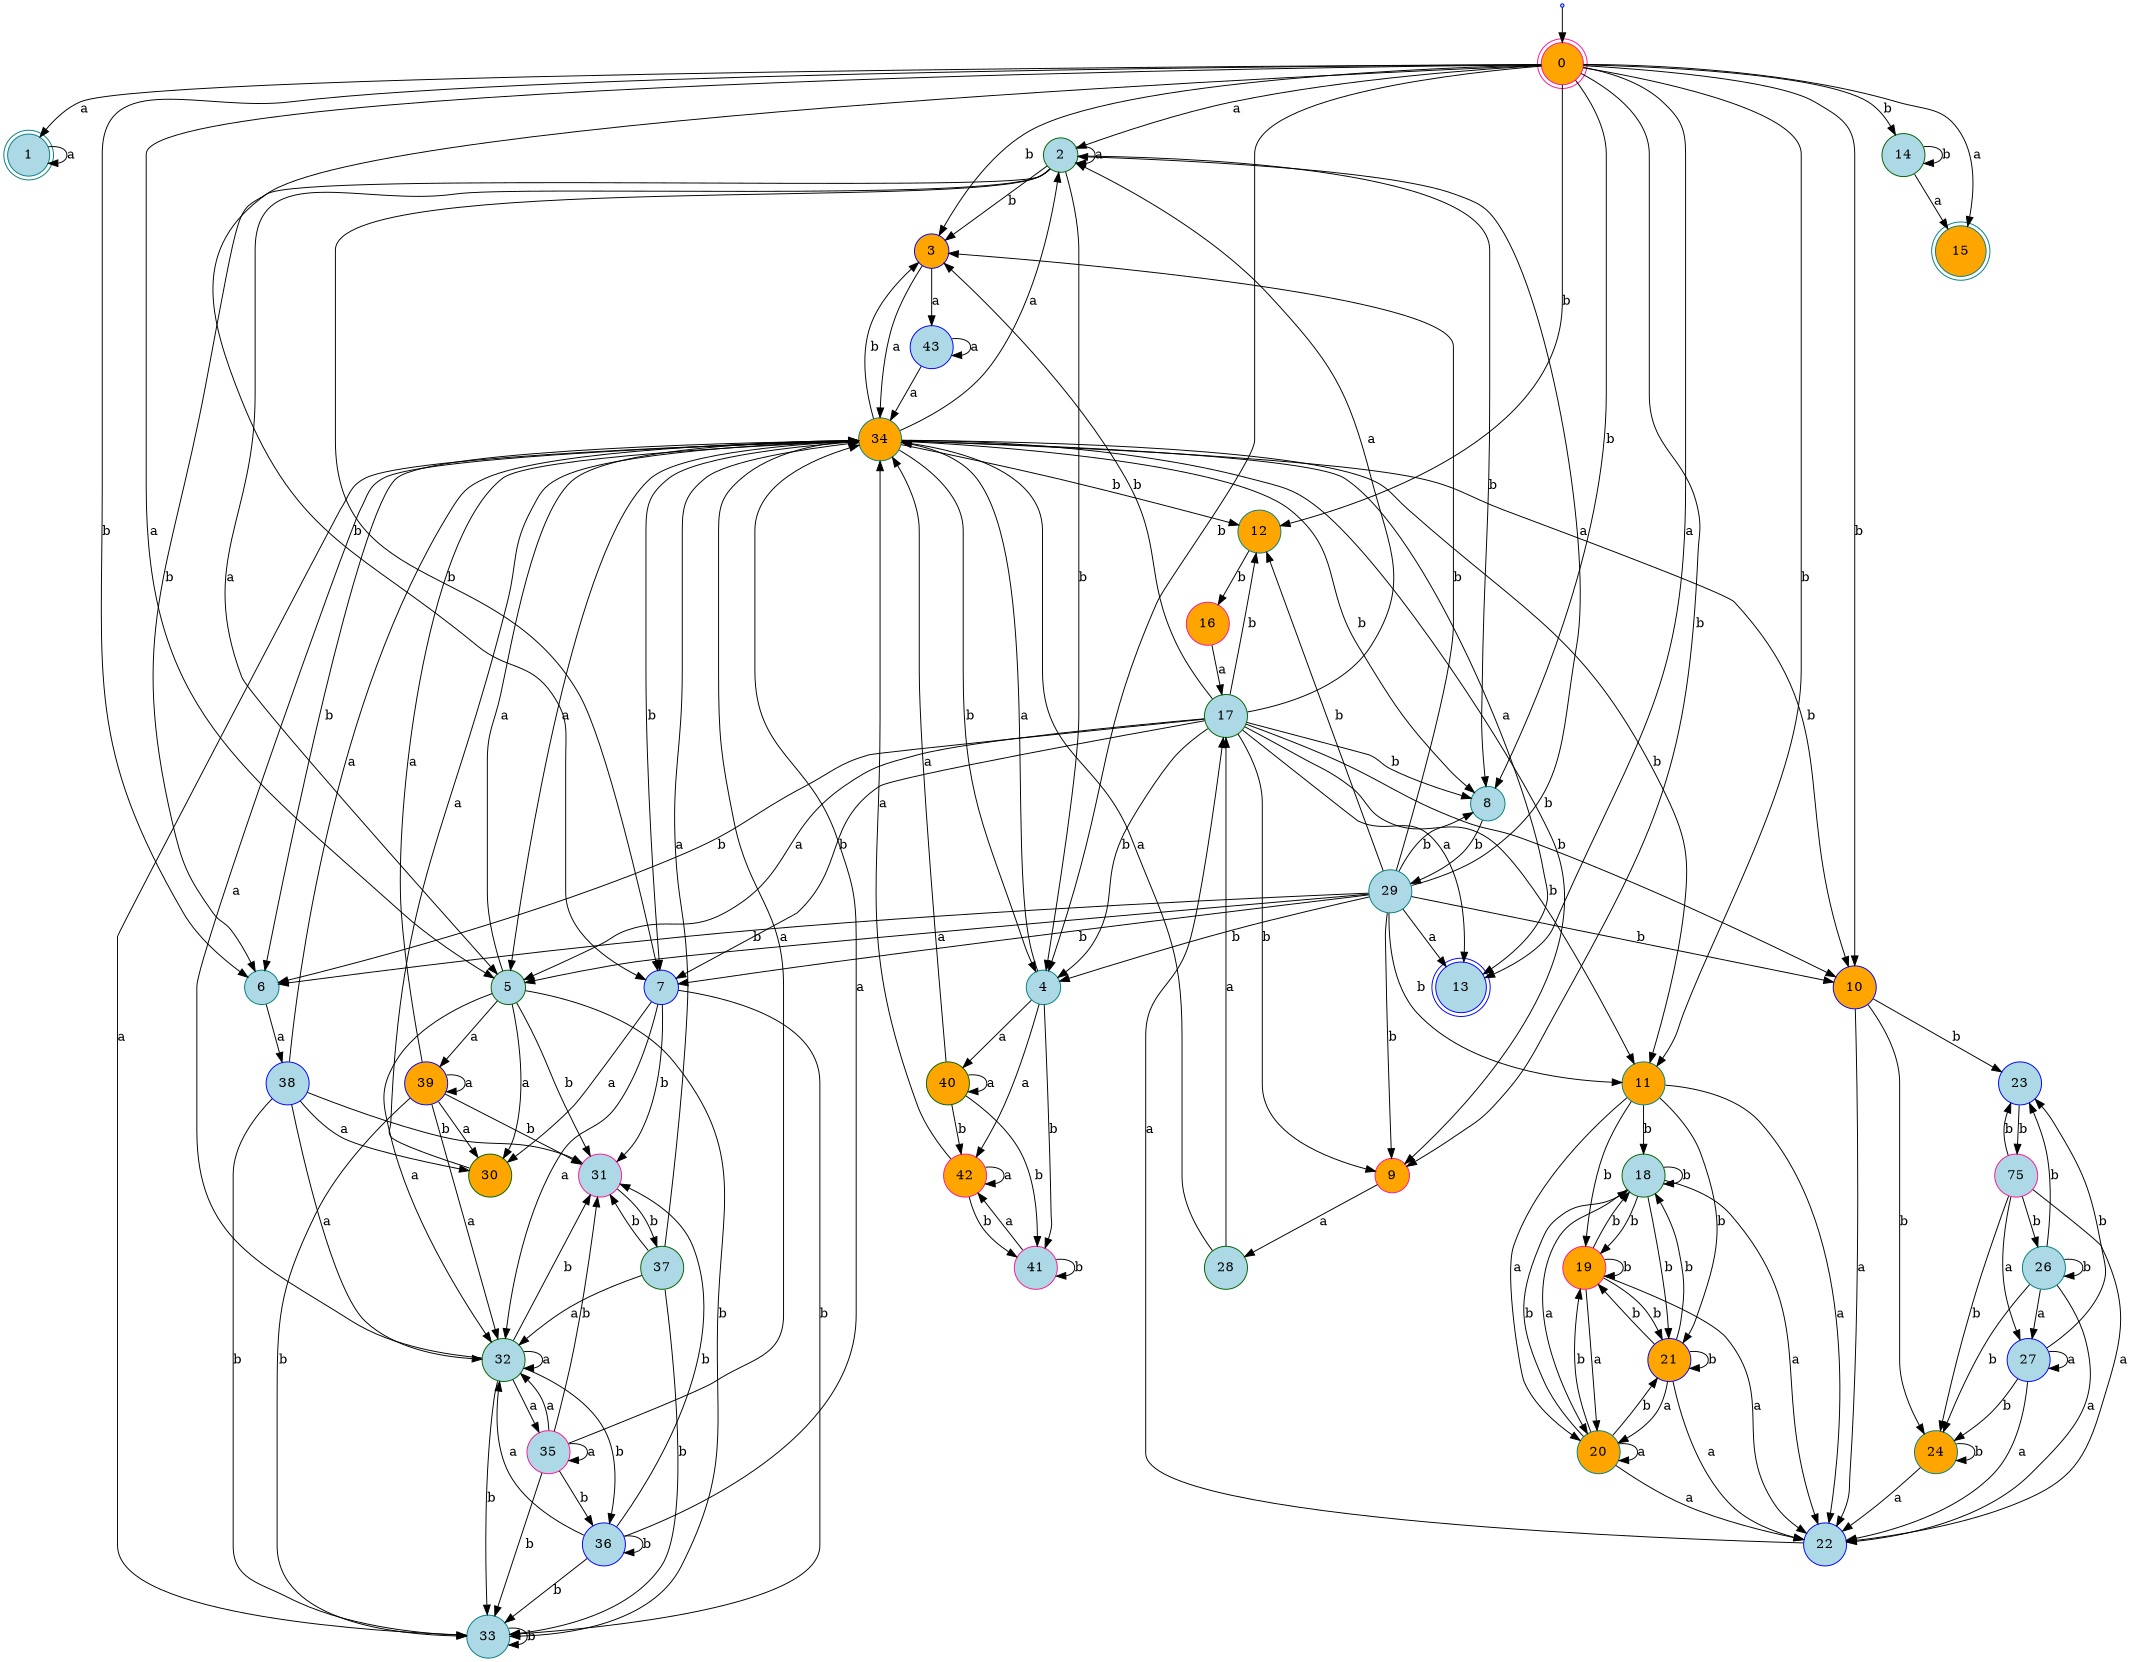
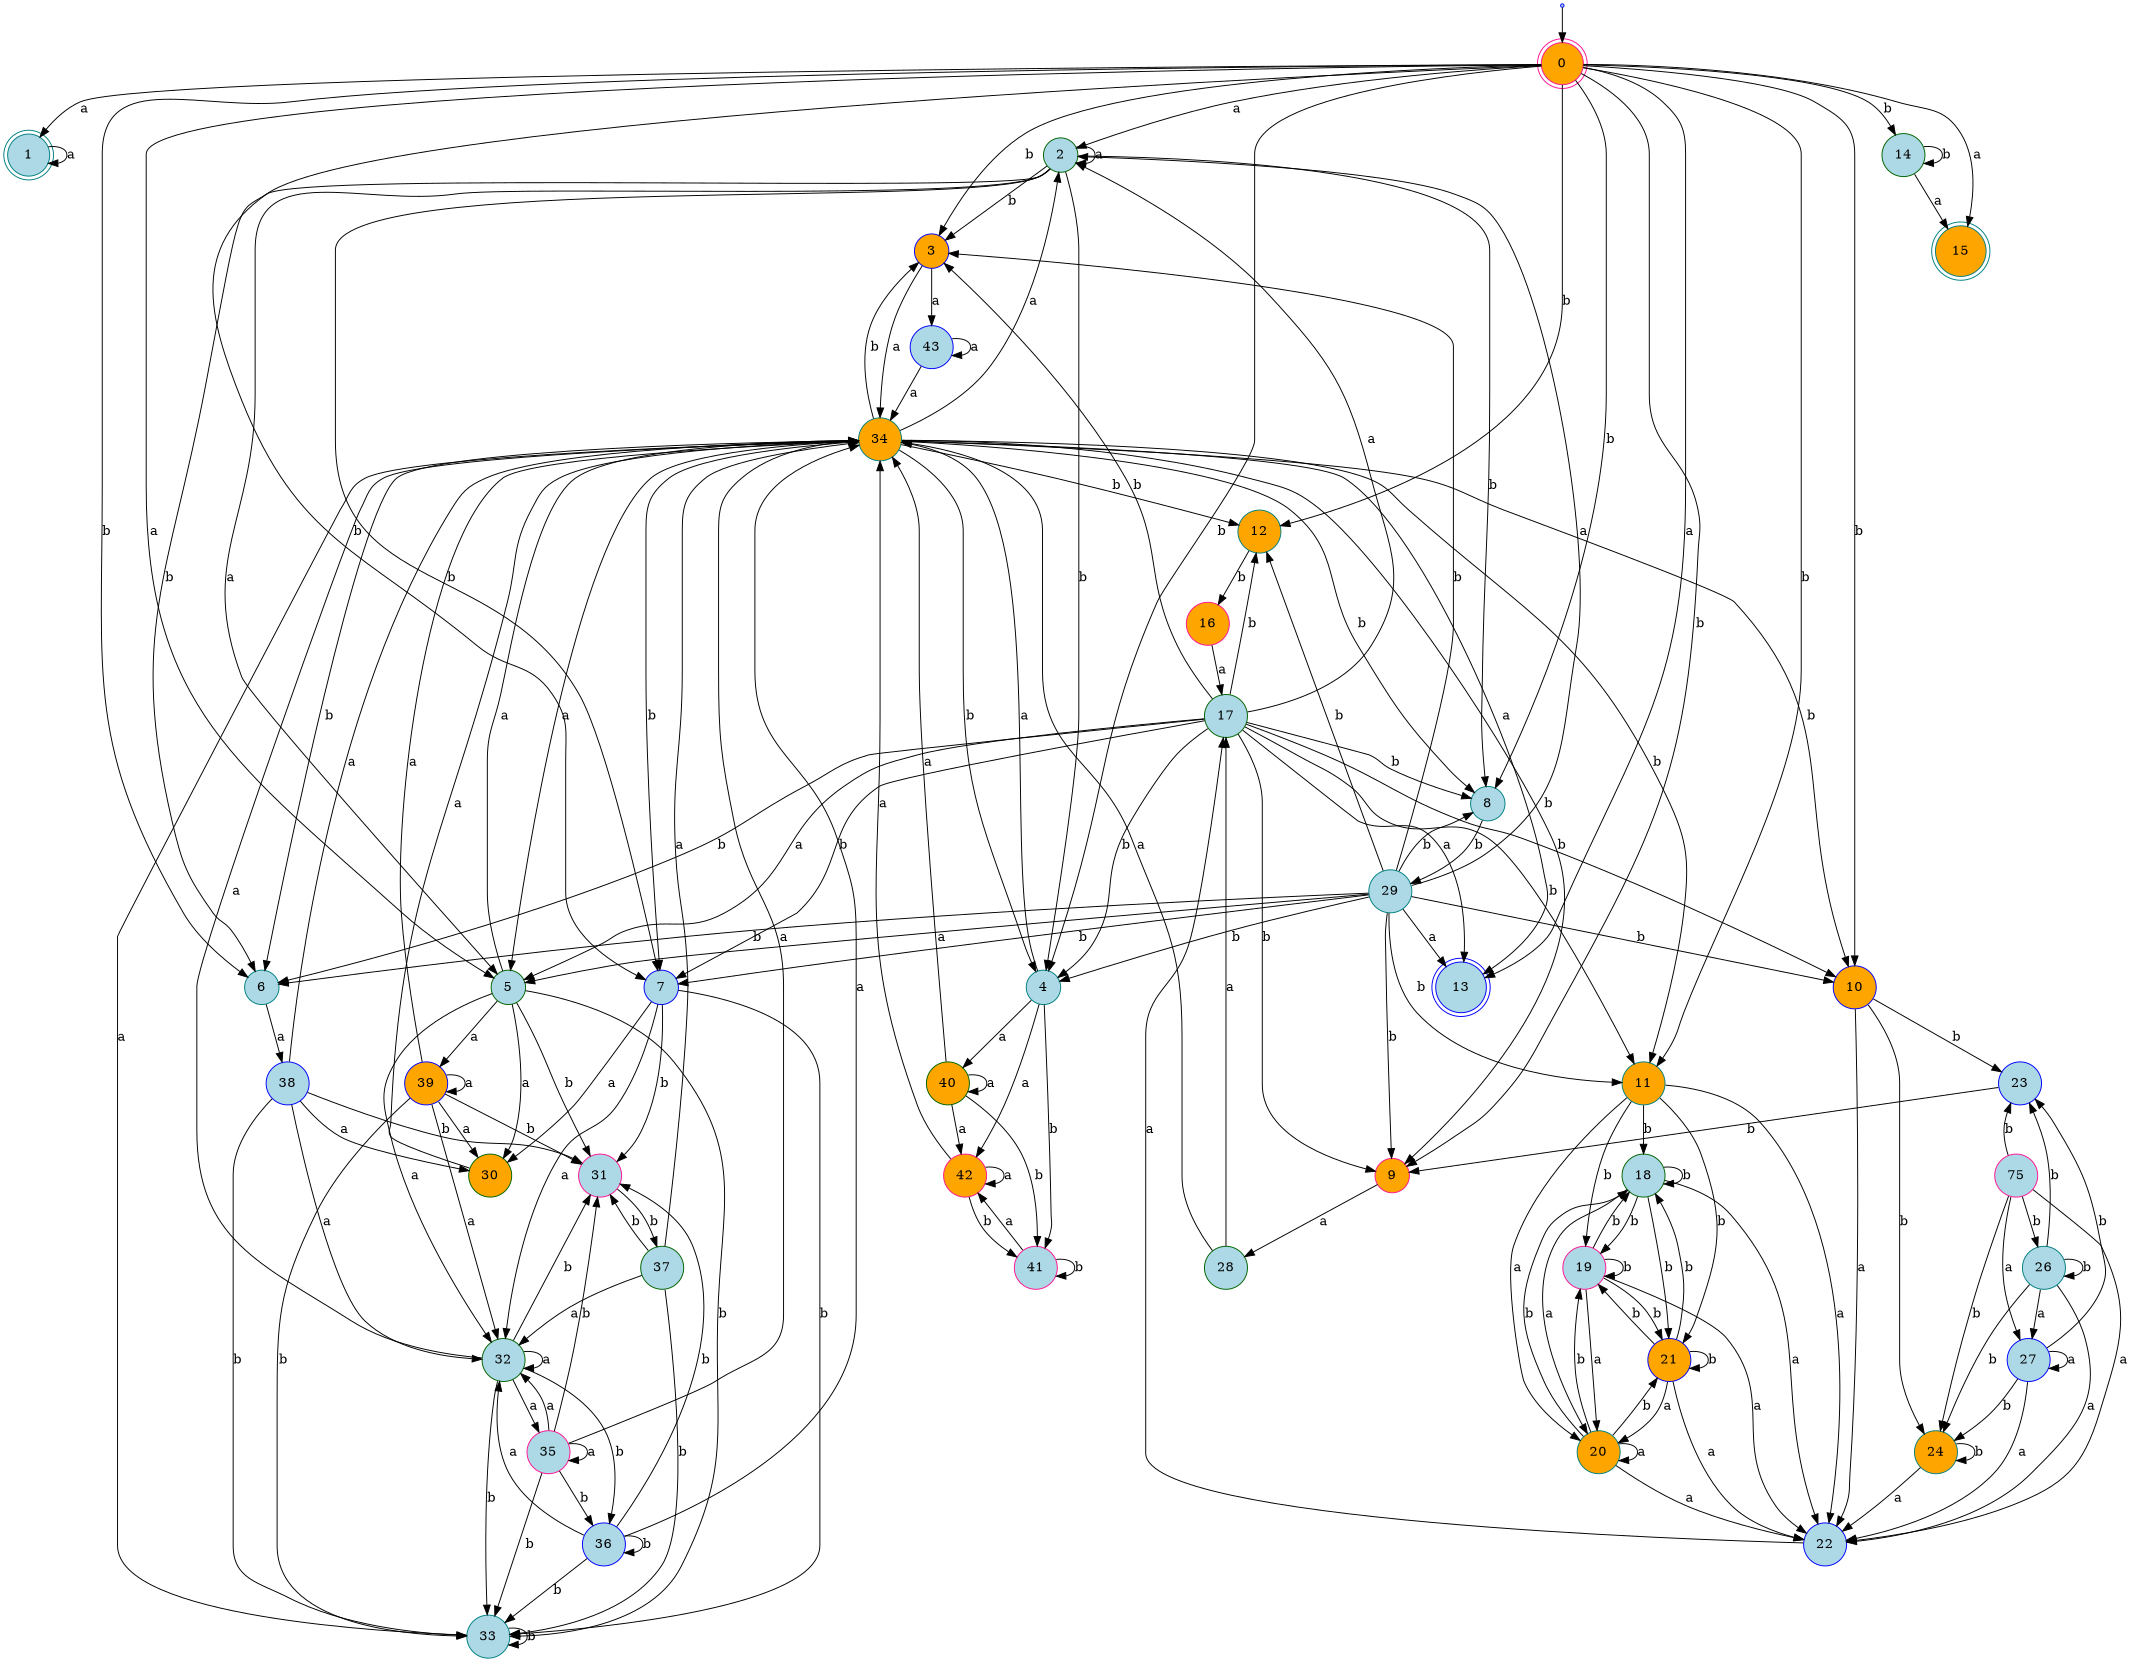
edge "23" -> "75": now "23" -> "9"
edge "40" -> "42": label "b" -> "a"
node "19": fillcolor orange -> lightblue
